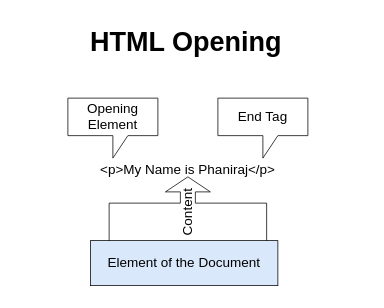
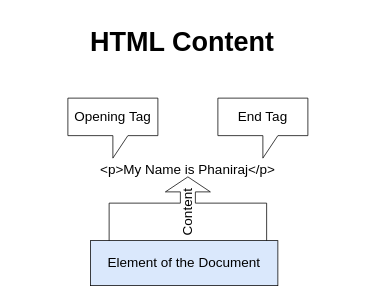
node "HTML Opening": label "HTML Opening" -> "HTML Content"
node "Opening Element": label "Opening Element" -> "Opening Tag"
